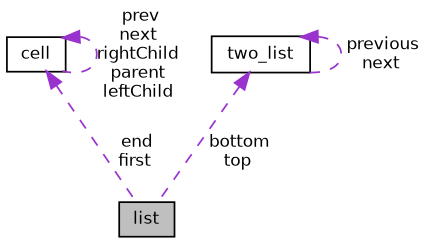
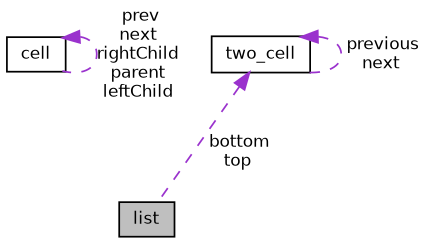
node "two_list": label "two_list" -> "two_cell"
edge "list" -> "cell": removed, label "end first"
